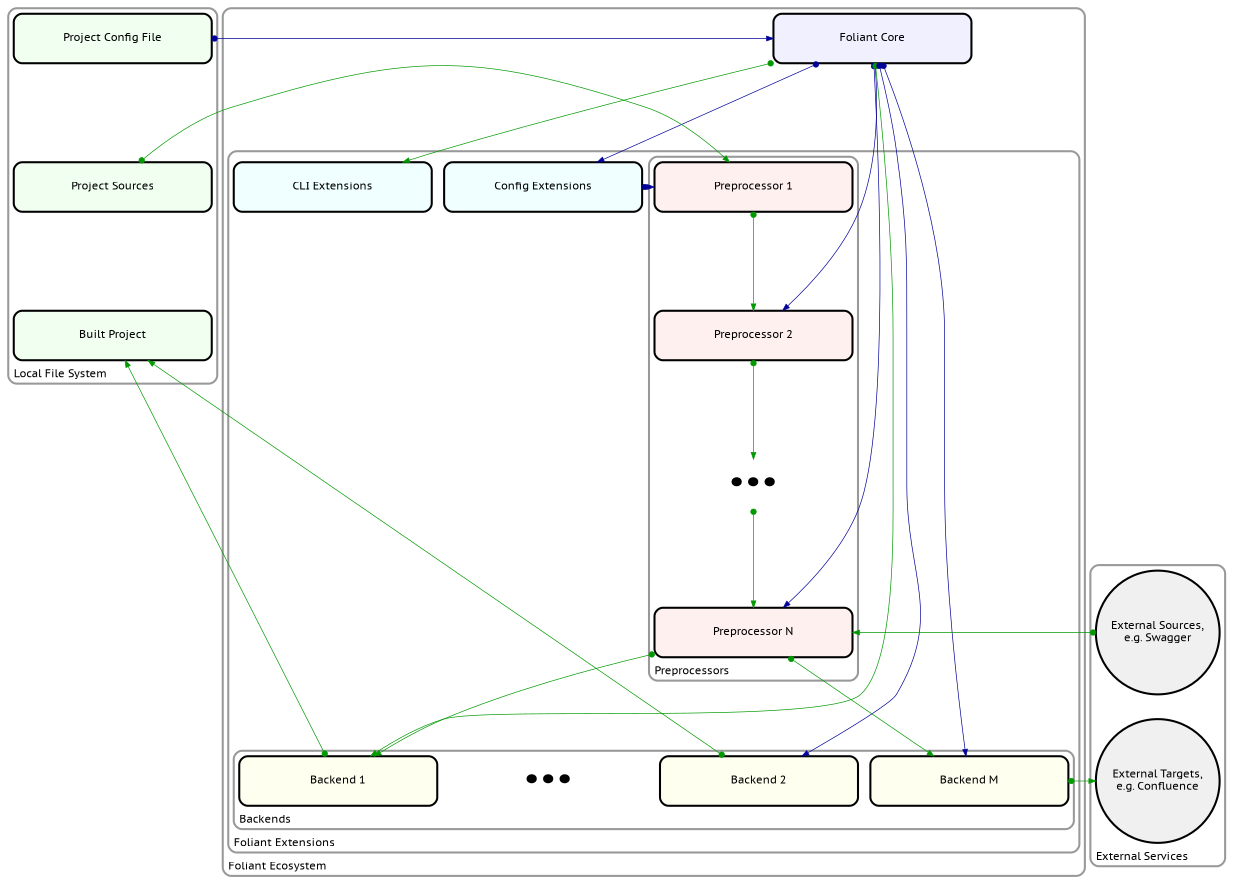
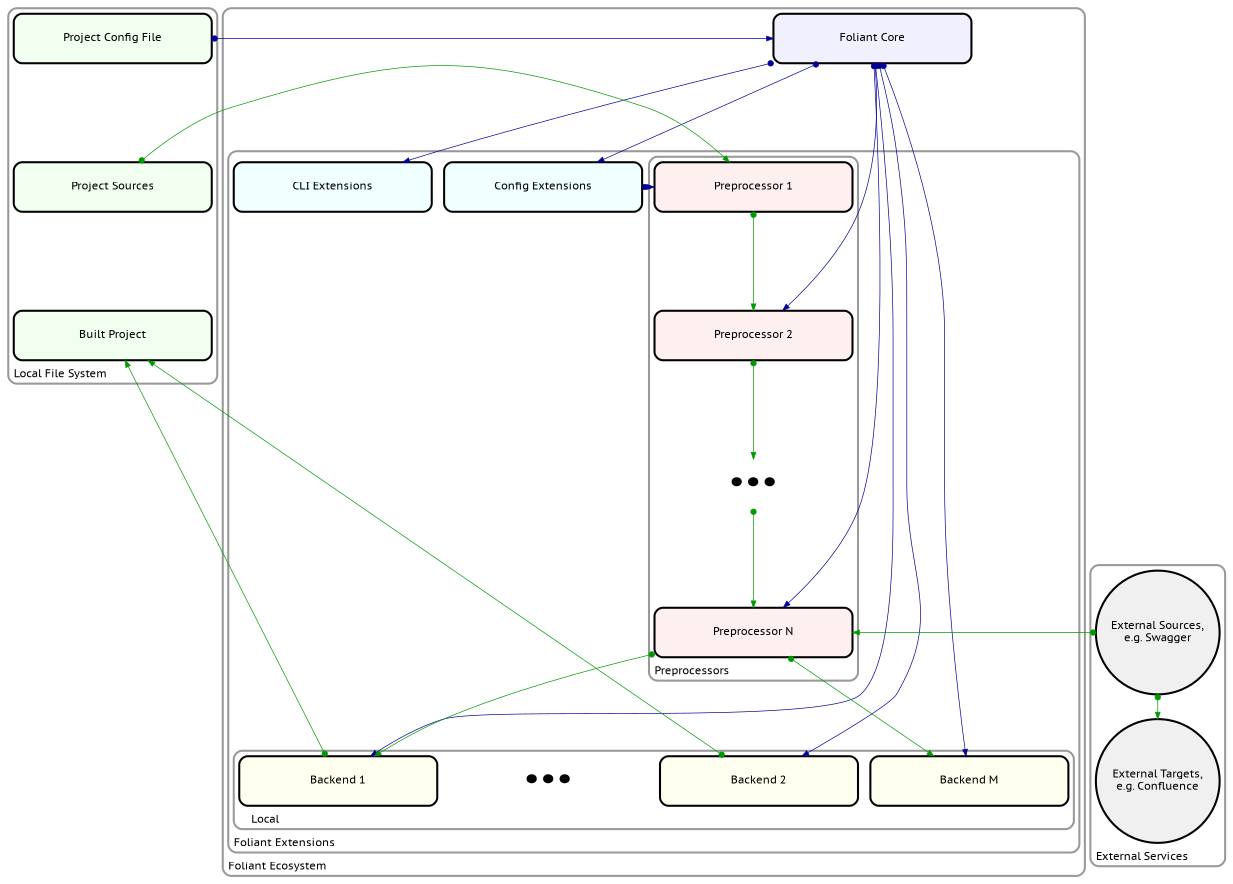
edge "Foliant Core" -- "CLI Extensions": color #009900 -> #000099
edge "Foliant Core" -- "Backend 1": color #009900 -> #000099
edge "Backend M" -- "External Targets, e.g. Confluence": now "External Sources, e.g. Swagger" -- "External Targets, e.g. Confluence"
cluster "Backends": label "Backends" -> "Local"
